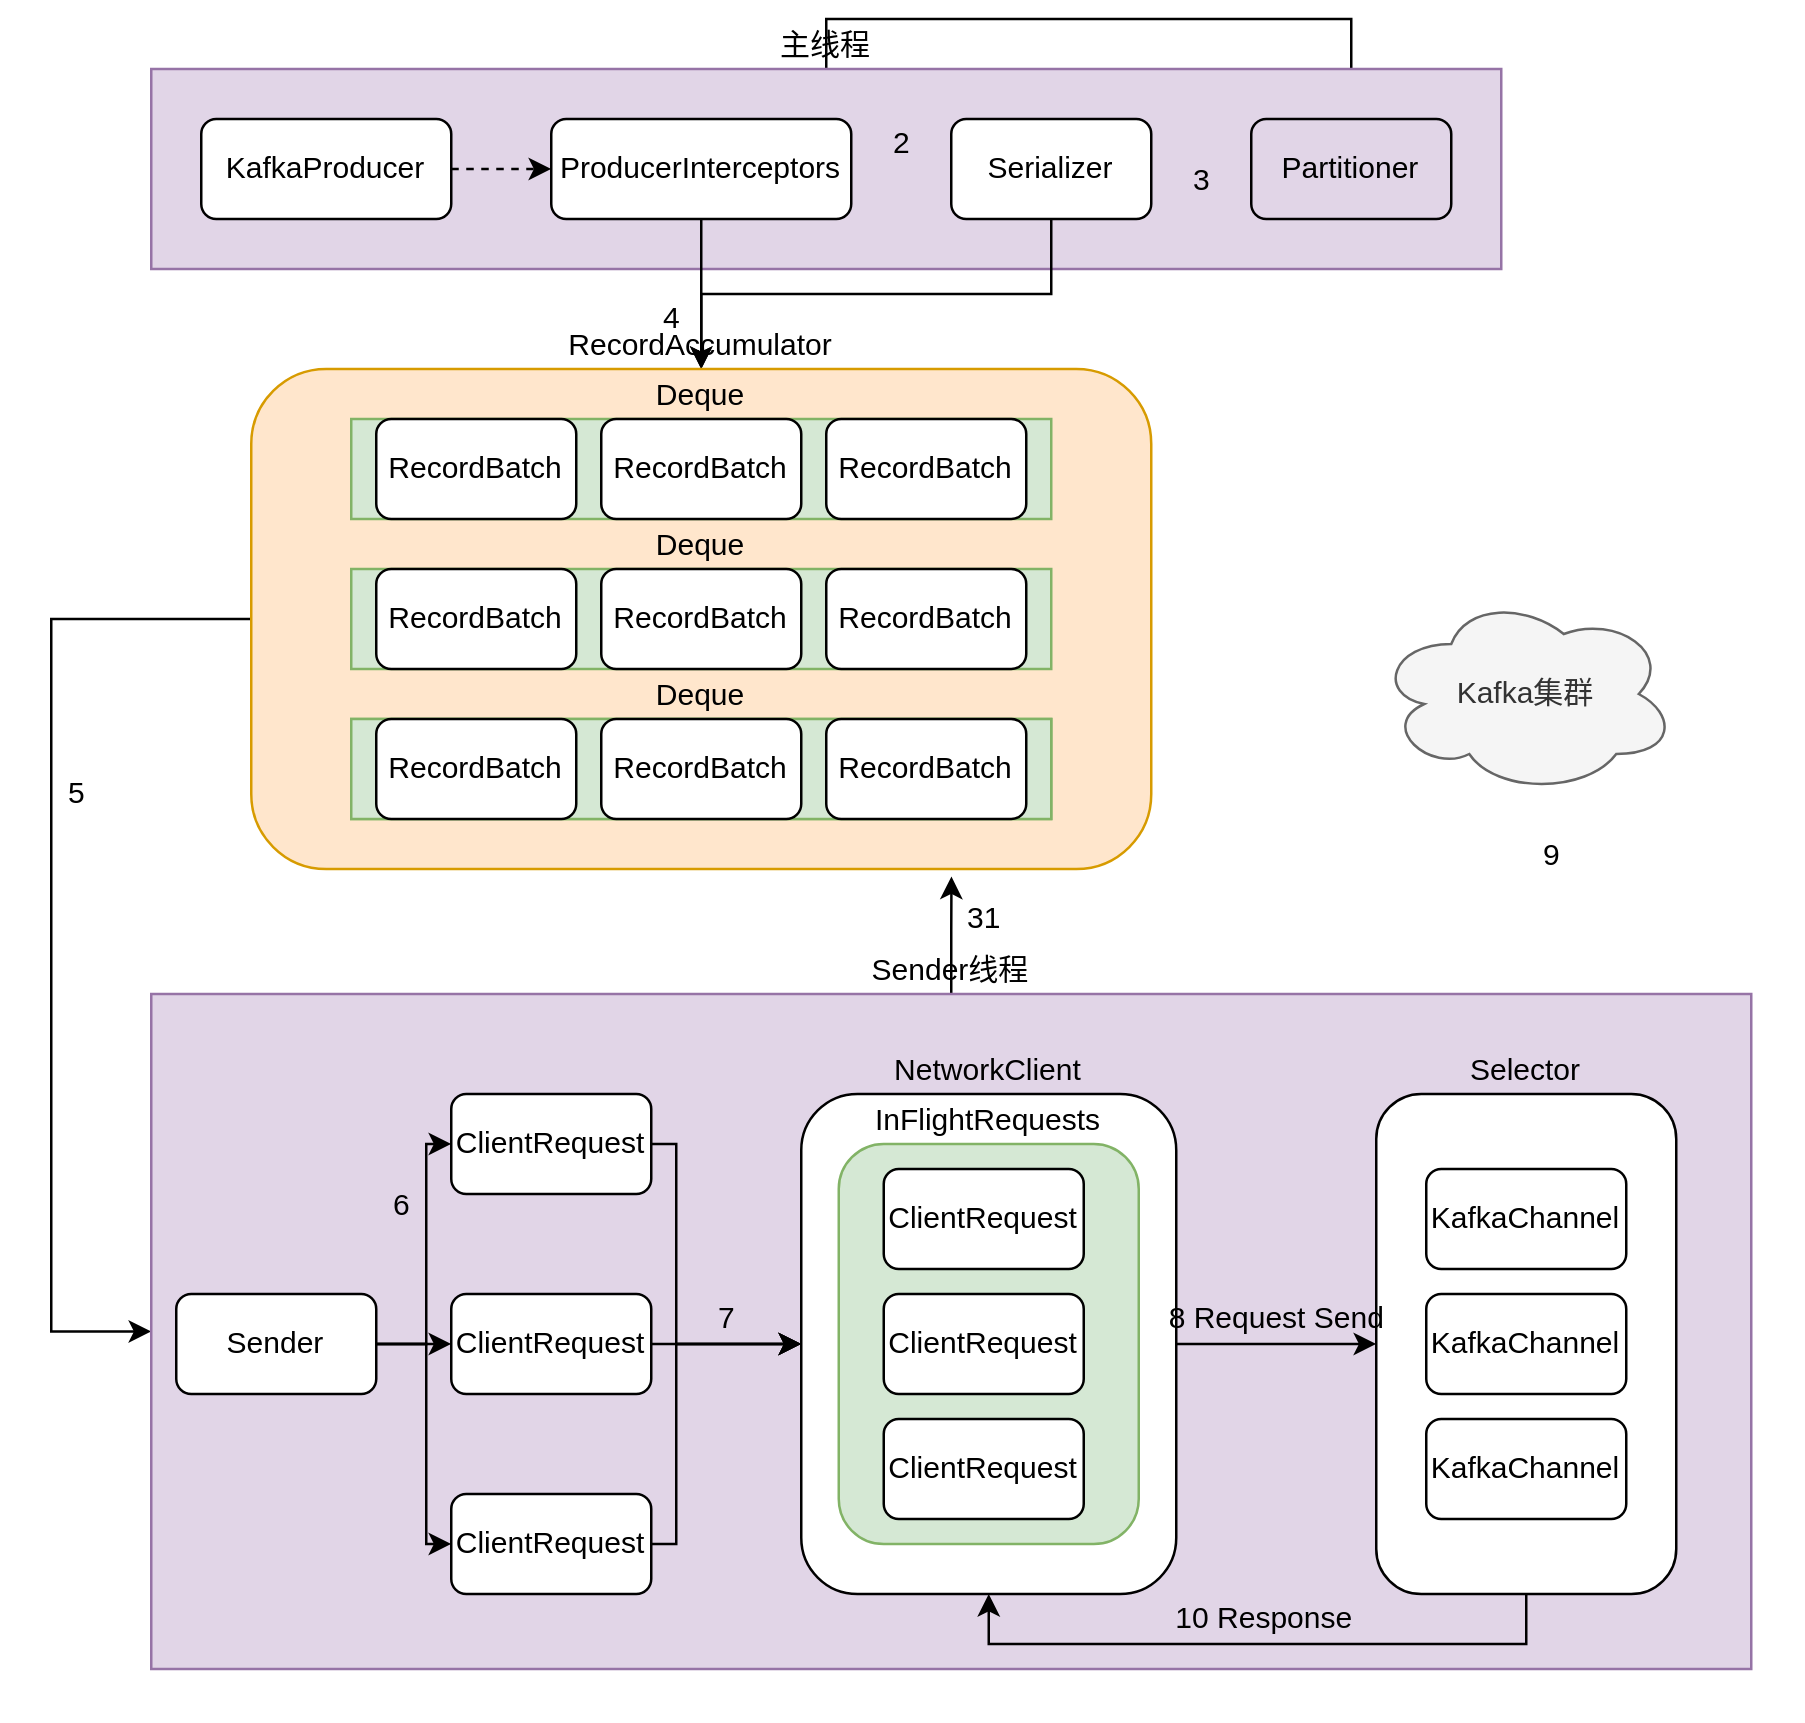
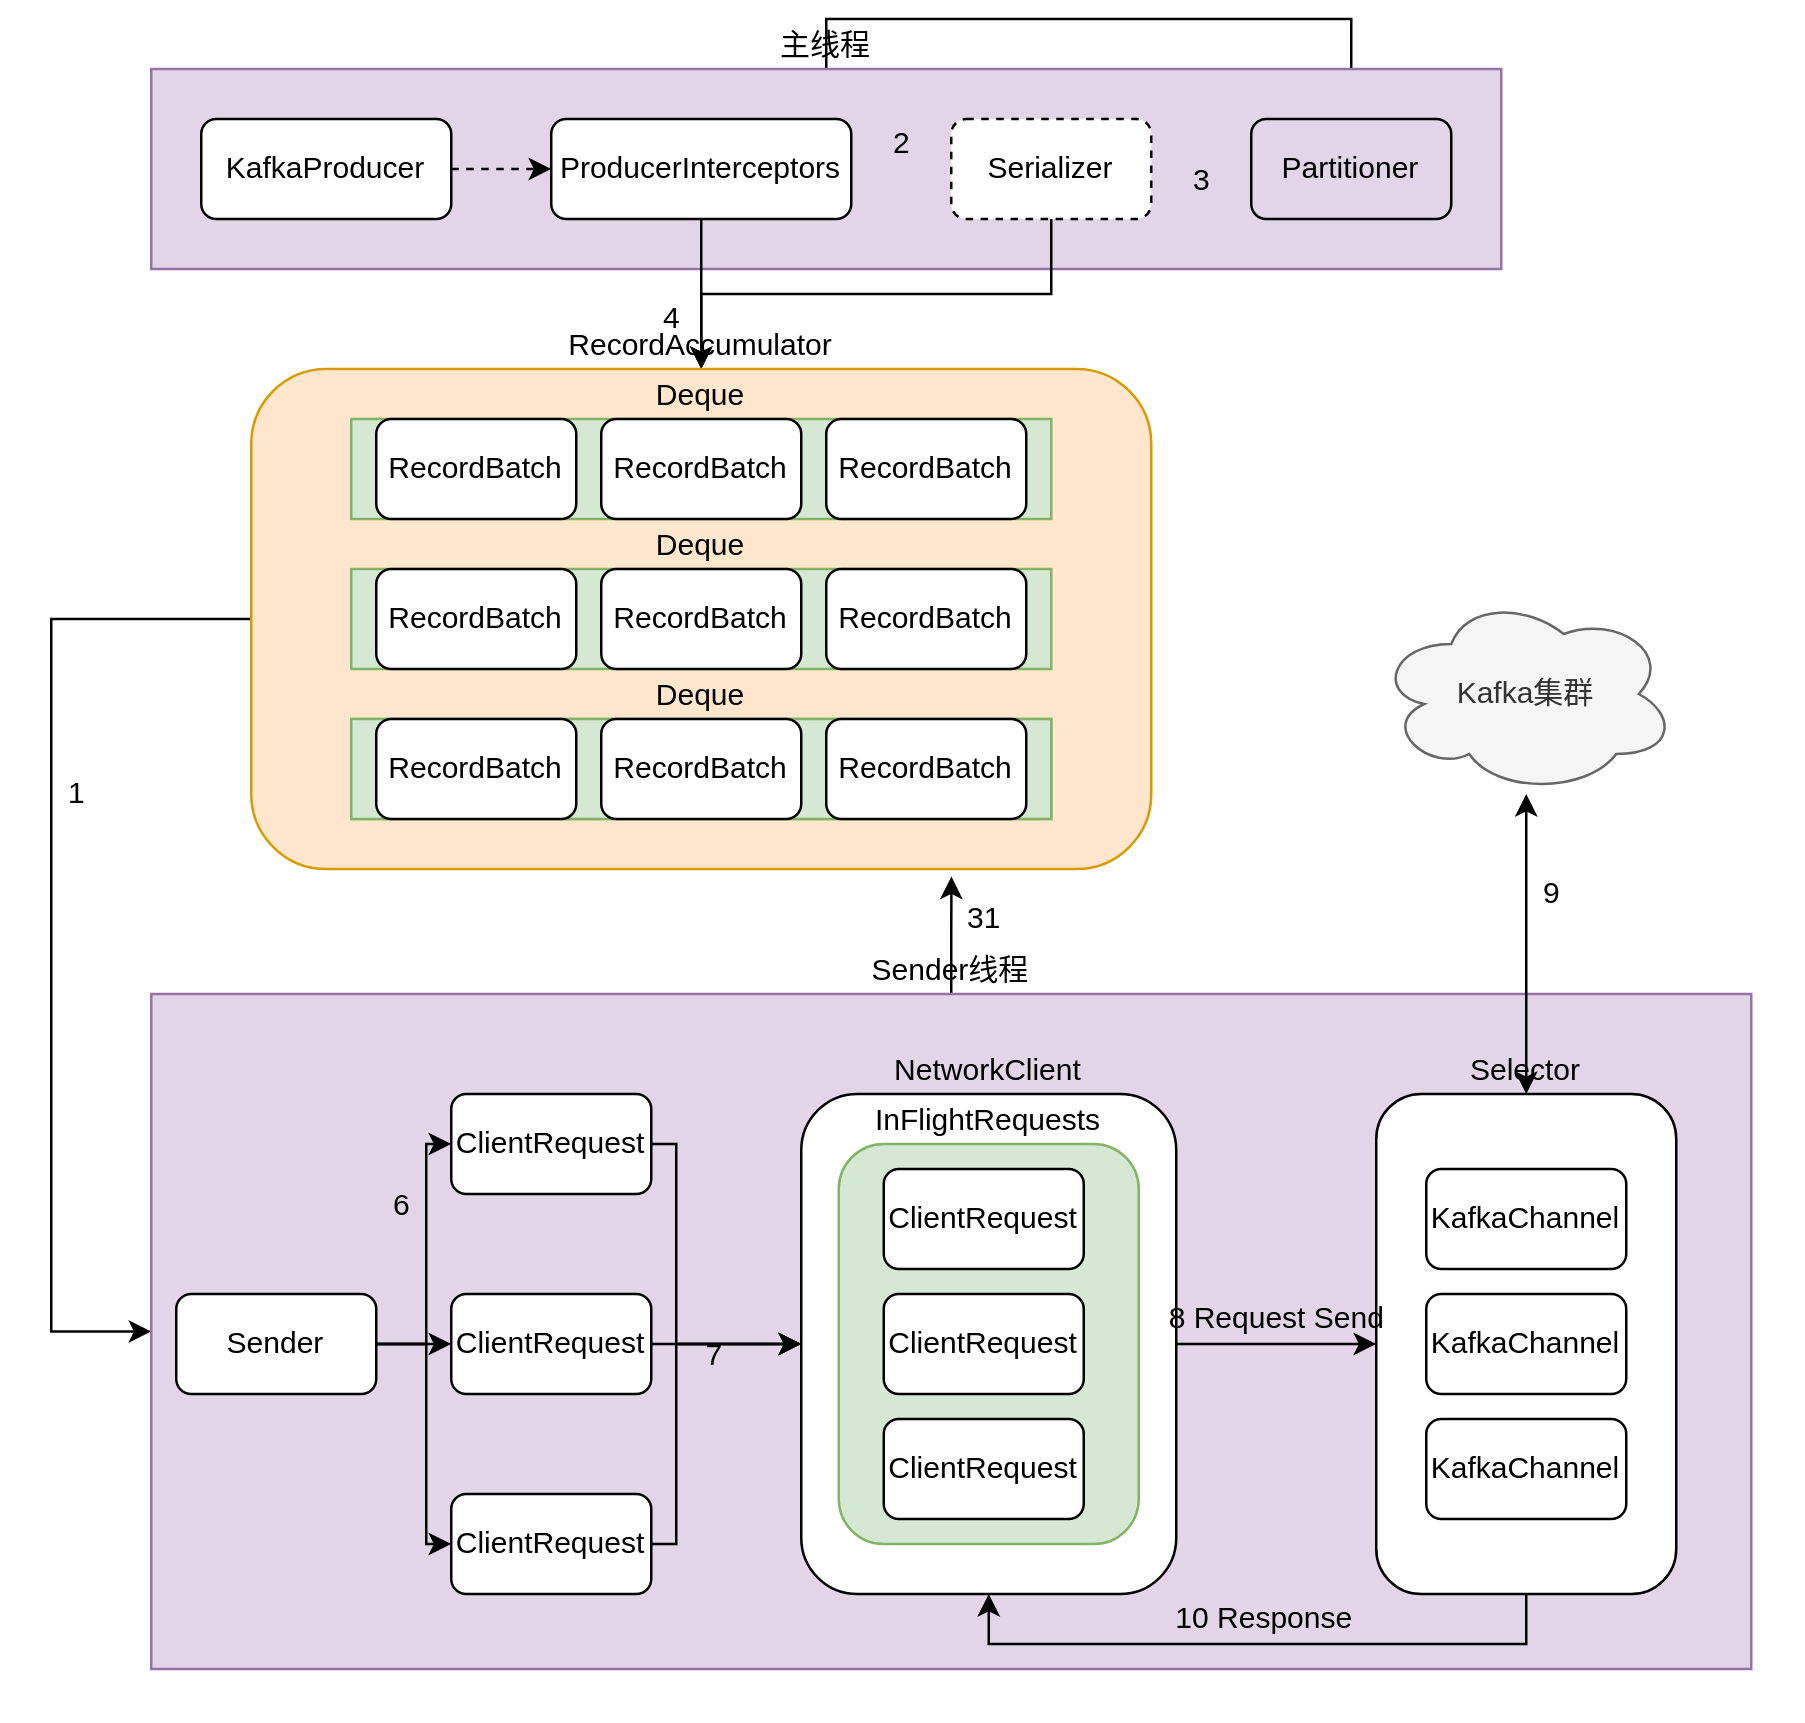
node "Serializer": style solid -> dashed
node "5": label "5" -> "1"
node "9": moved (1551, 856) -> (1551, 894)
edge "Kafka集群" -- "Selector": added
node "7": moved (726, 1319) -> (714, 1356)
